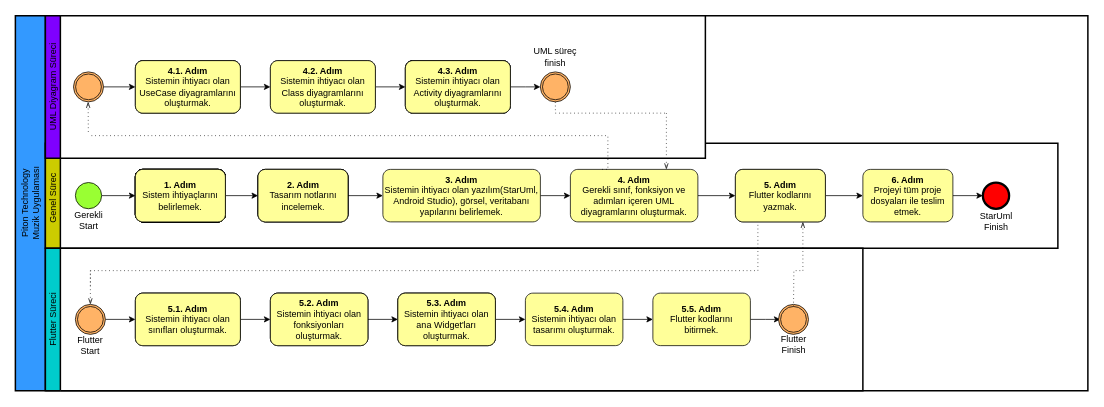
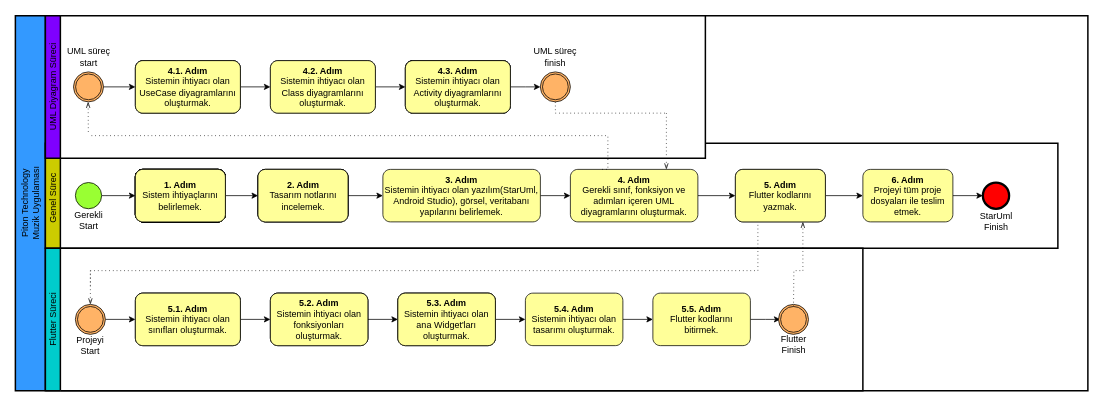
node "UML süreç start": added
node "Flutter Start": label "Flutter Start" -> "Projeyi Start"
